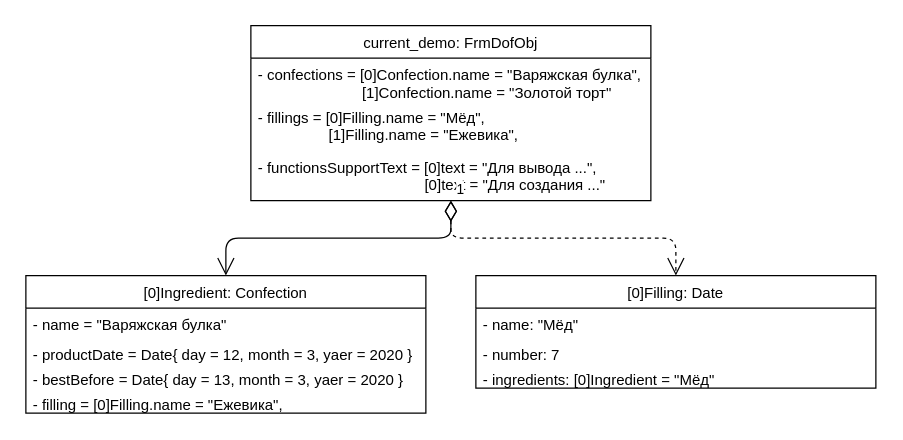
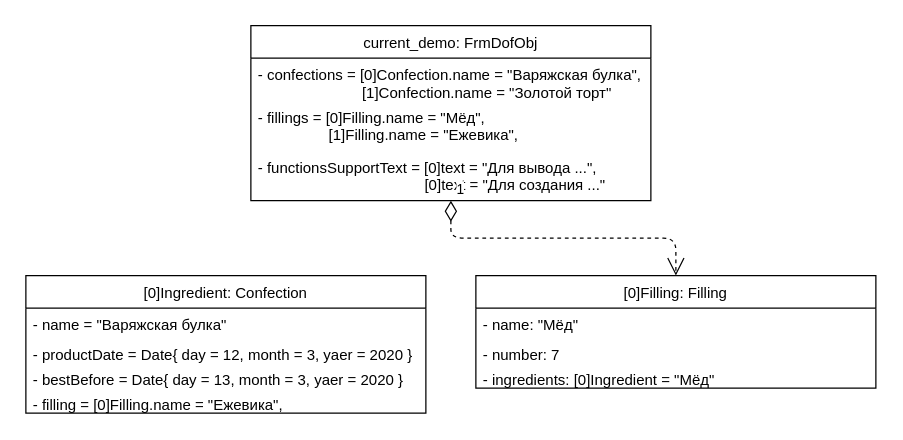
edge "current_demo: FrmDofObj" -- "[0]Ingredient: Confection": removed, label "1"
node "[0]Filling: Date": label "[0]Filling: Date" -> "[0]Filling: Filling"
